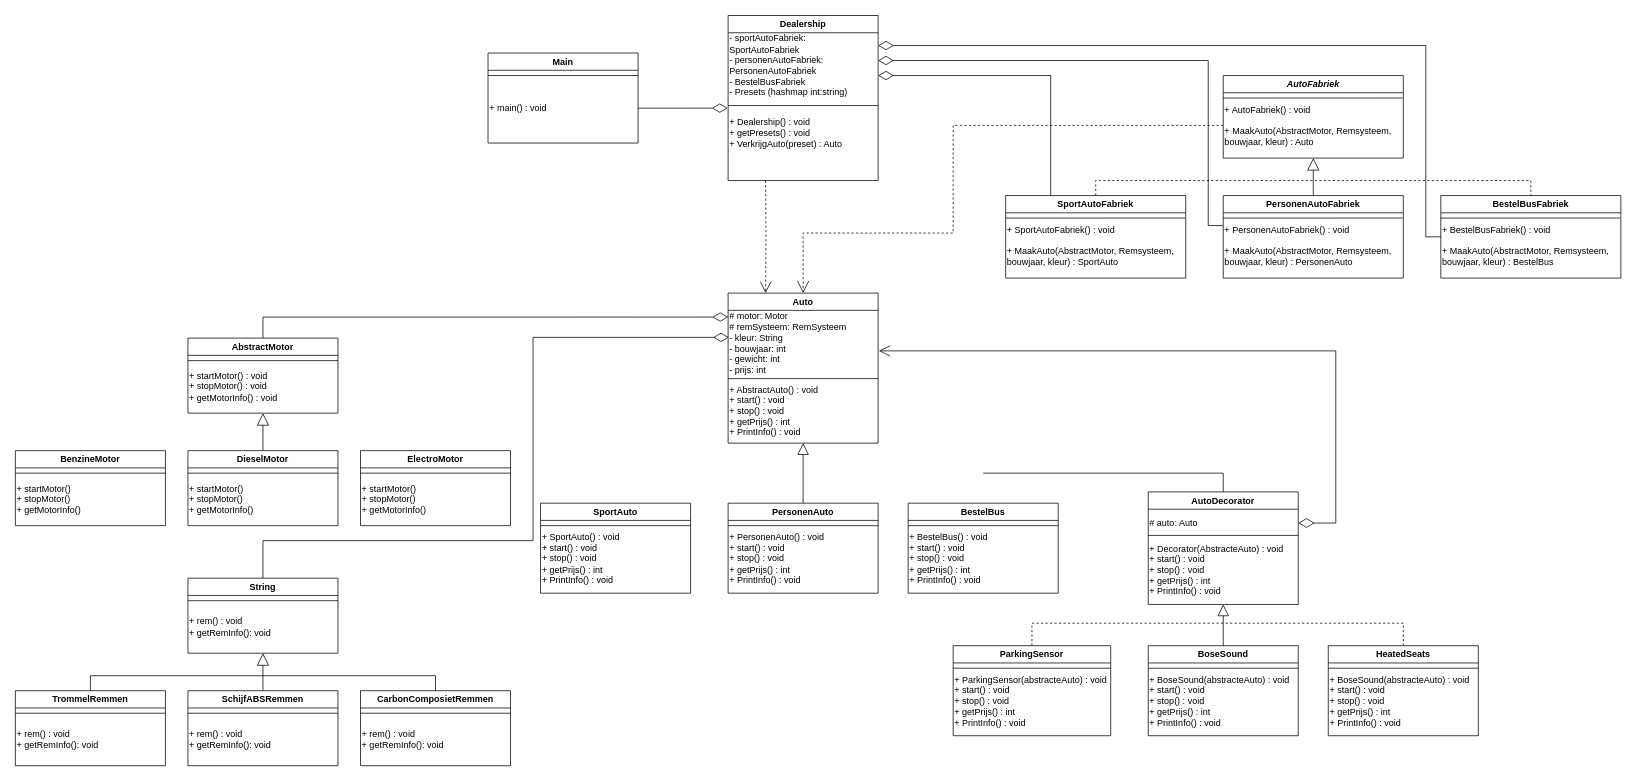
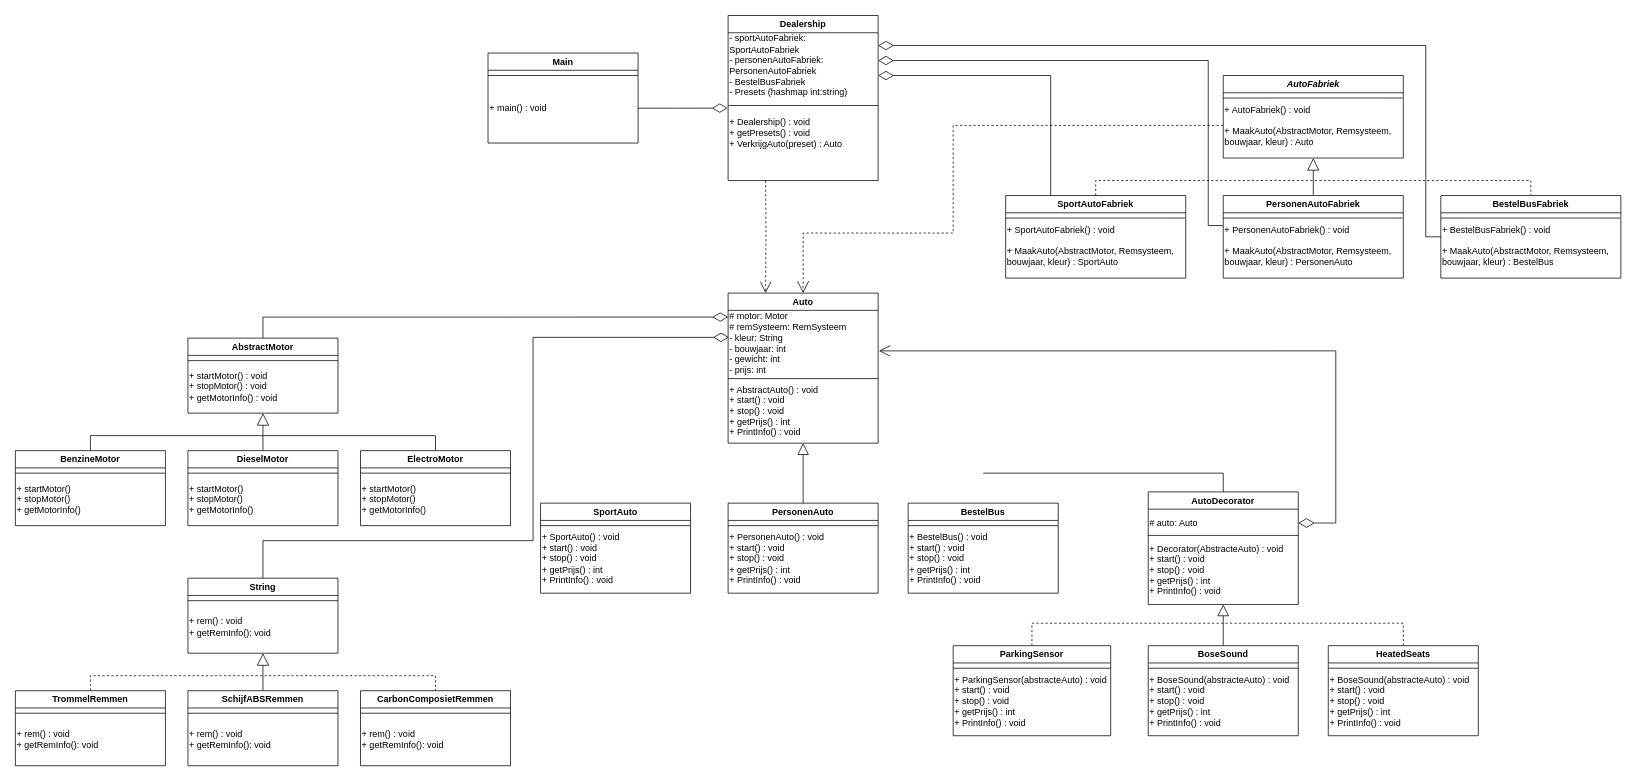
edge "BenzineMotor" -- "ElectroMotor": added
edge "TrommelRemmen" -- "CarbonComposietRemmen": style solid -> dashed
